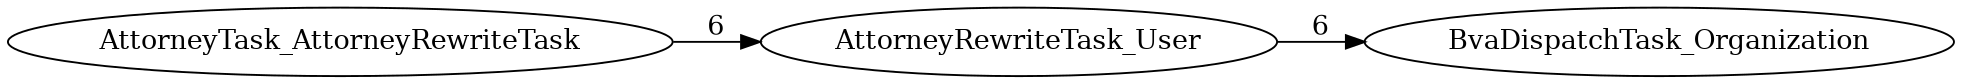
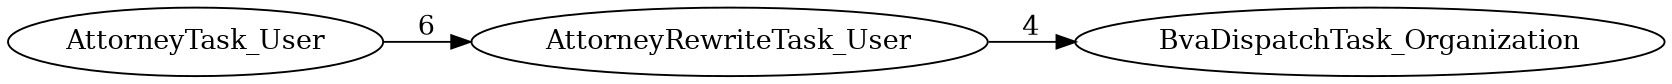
edge "AttorneyRewriteTask_User" -> "BvaDispatchTask_Organization": label "6" -> "4"
node "AttorneyTask_AttorneyRewriteTask": label "AttorneyTask_AttorneyRewriteTask" -> "AttorneyTask_User"
